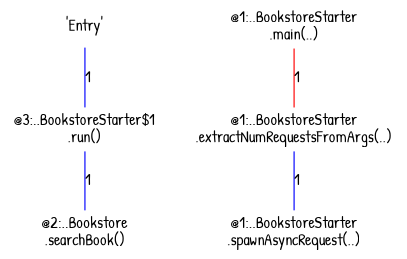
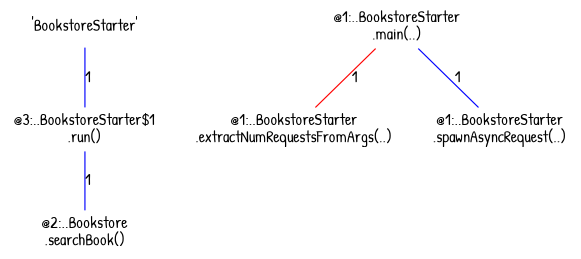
node "'Entry'": label "'Entry'" -> "'BookstoreStarter'"
edge "@1:..BookstoreStarter .extractNumRequestsFromArgs(..)" -- "@1:..BookstoreStarter .spawnAsyncRequest(..)": now "@1:..BookstoreStarter .main(..)" -- "@1:..BookstoreStarter .spawnAsyncRequest(..)"
